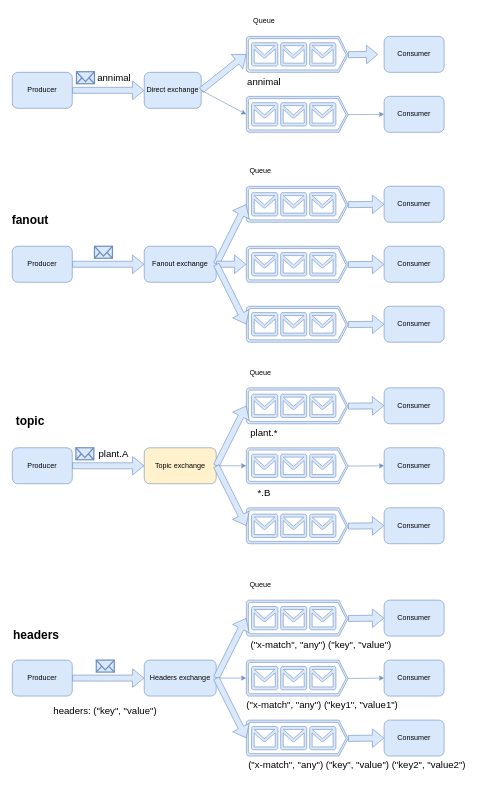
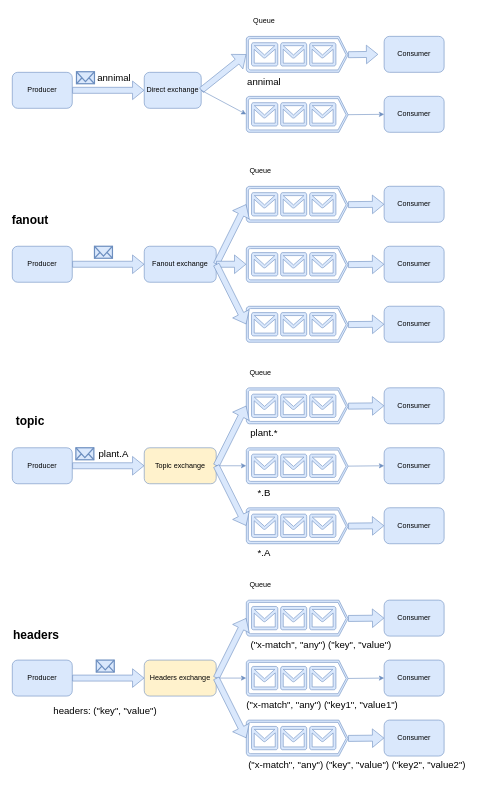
node "*.A": added
node "Headers exchange": fillcolor #dae8fc -> #fff2cc
